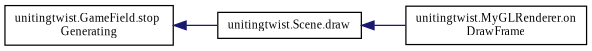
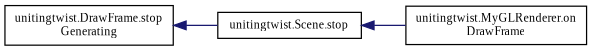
node "unitingtwist.GameField.stop Generating": label "unitingtwist.GameField.stop Generating" -> "unitingtwist.DrawFrame.stop Generating"
node "unitingtwist.Scene.draw": label "unitingtwist.Scene.draw" -> "unitingtwist.Scene.stop"
